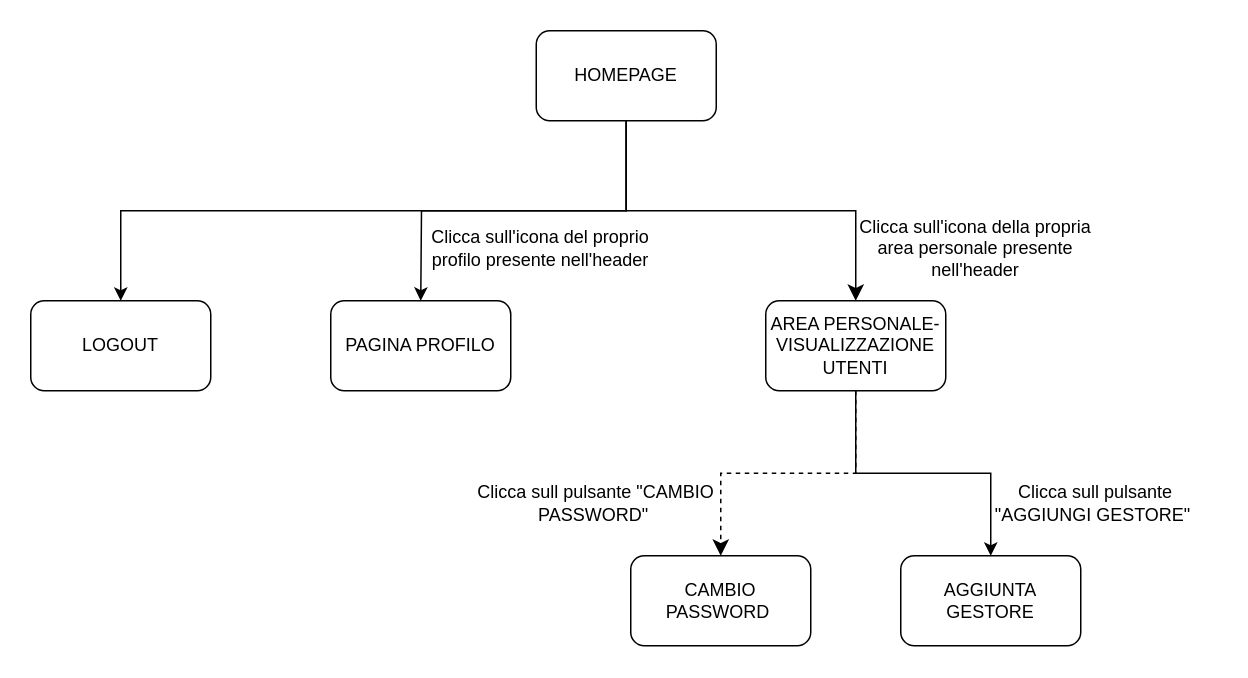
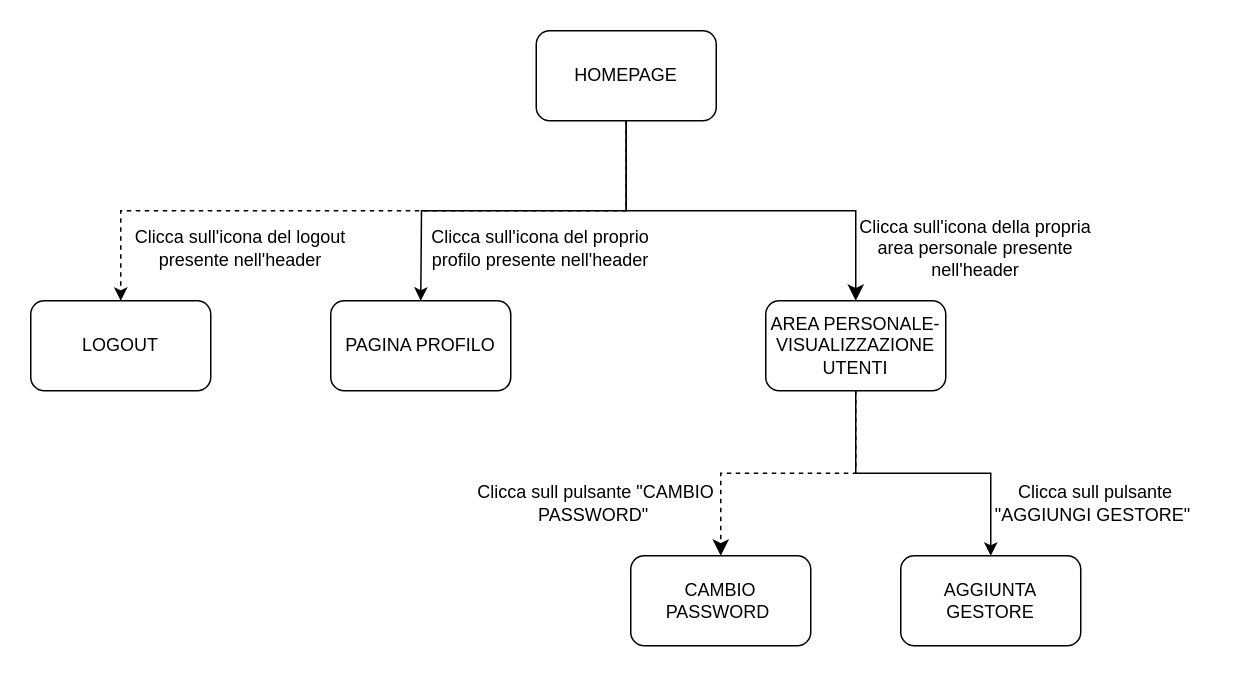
edge "HOMEPAGE" -> "LOGOUT": style solid -> dashed
node "Clicca sull'icona del logout presente nell'header": added
